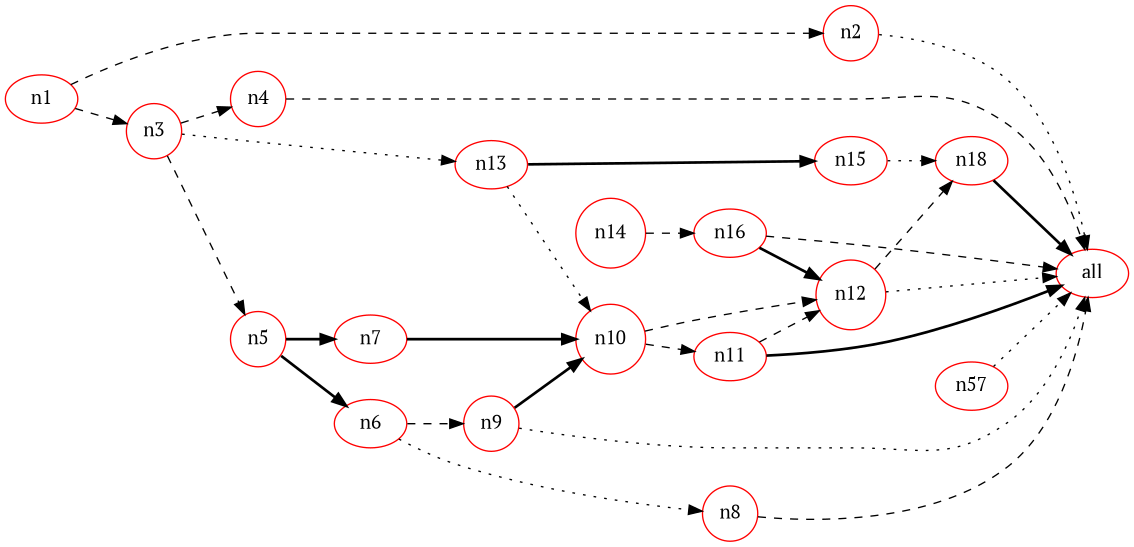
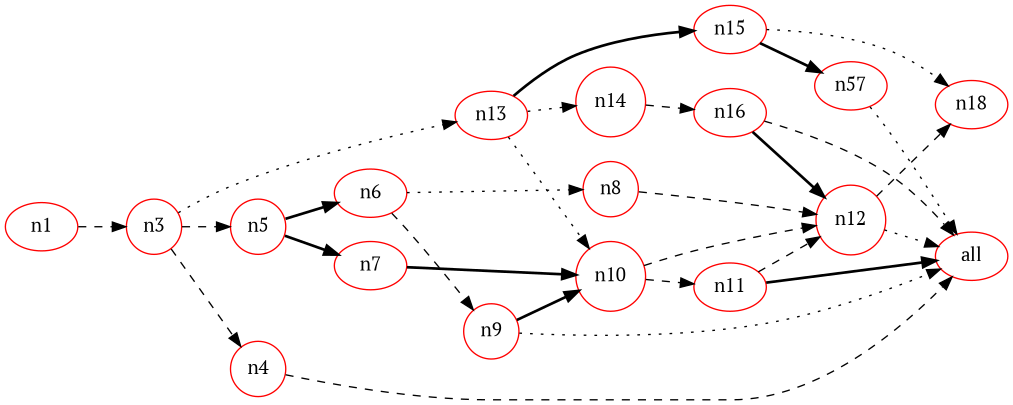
node "n2": removed
edge "n15" -> "n57": added
edge "n13" -> "n14": added
edge "n18" -> "all": removed
edge "n8" -> "all": now "n8" -> "n12"
